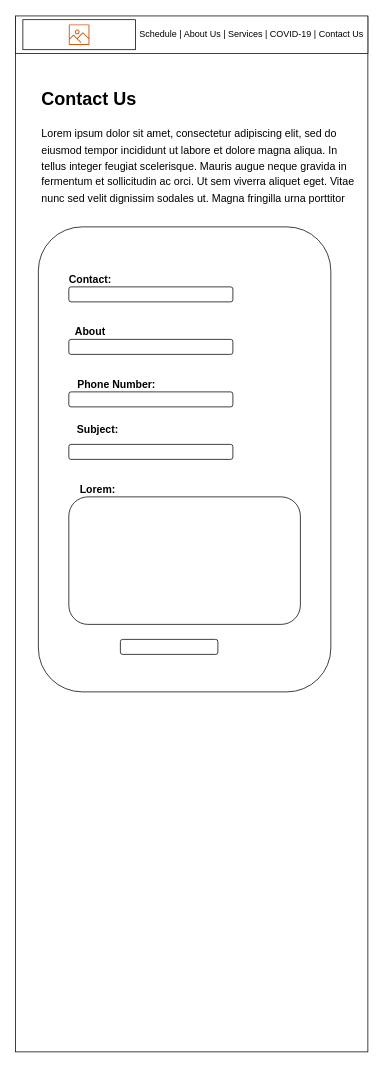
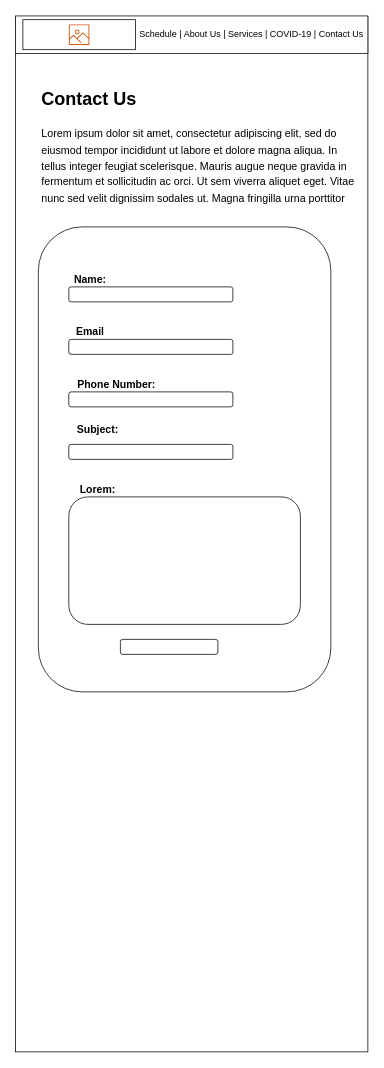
node "Contact:": label "Contact:" -> "Name:"
node "About": label "About" -> "Email"
